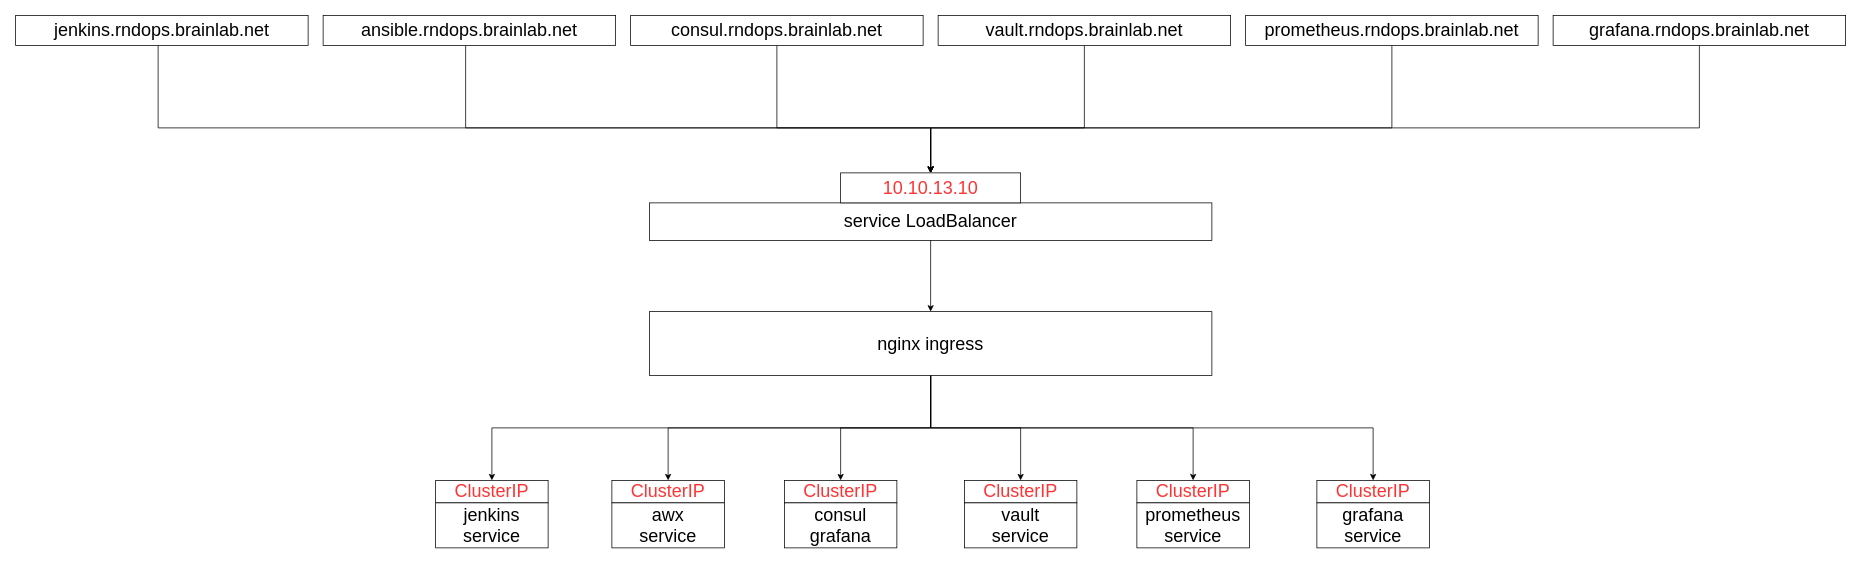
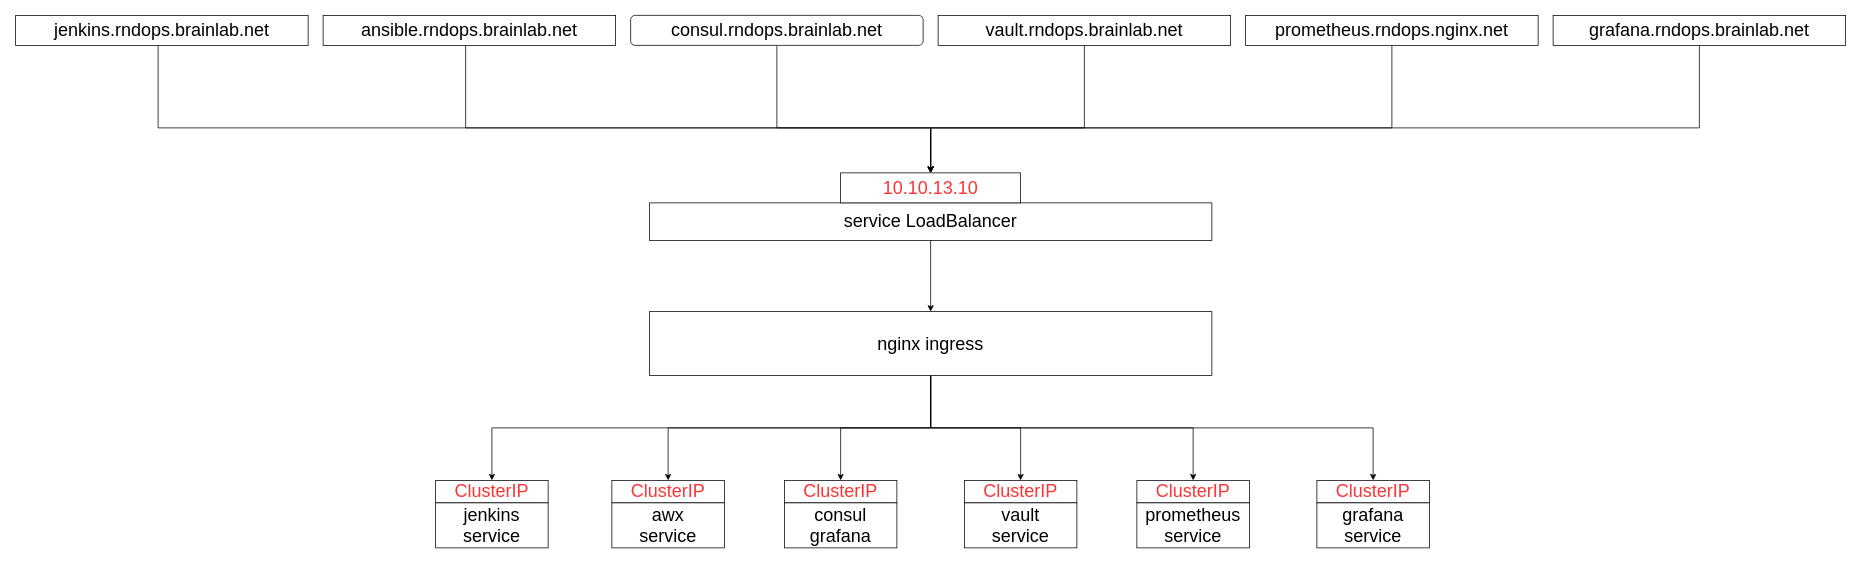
node "consul.rndops.brainlab.net": shape rectangle -> rounded rectangle
node "prometheus.rndops.brainlab.net": label "prometheus.rndops.brainlab.net" -> "prometheus.rndops.nginx.net"
